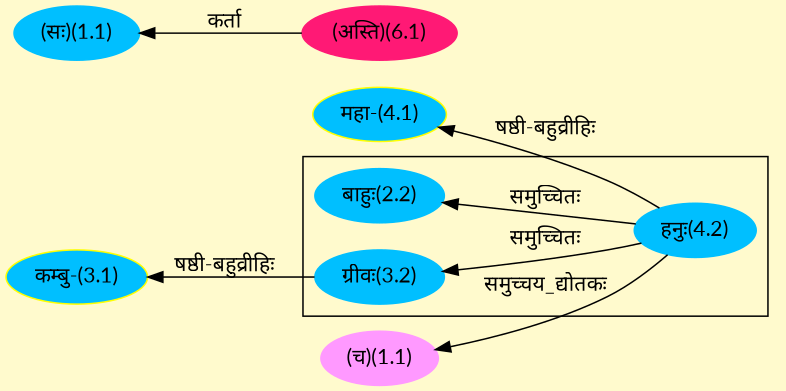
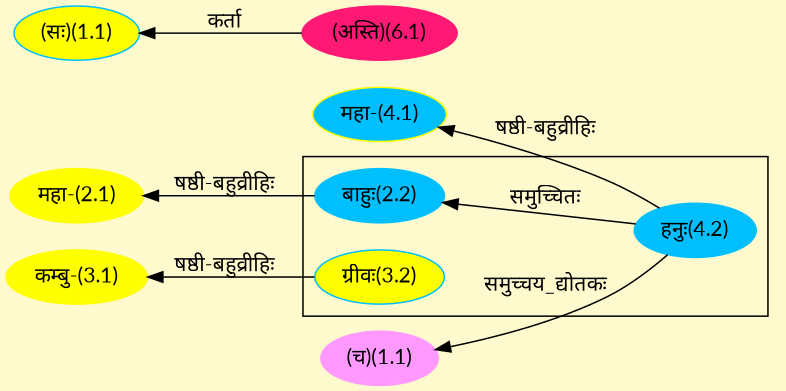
node "(सः)(1.1)": fillcolor #00bfff -> #ffff00
node "महा-(2.1)": added
edge "हनुः(4.2)" -> "ग्रीवः(3.2)": removed, label "समुच्चितः"
node "कम्बु-(3.1)": fillcolor #00bfff -> #ffff00
node "ग्रीवः(3.2)": fillcolor #00bfff -> #ffff00
